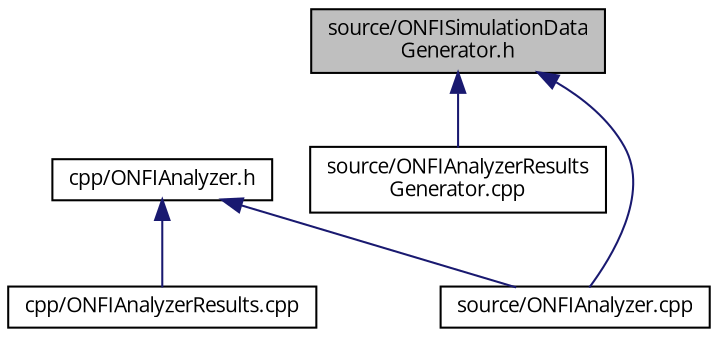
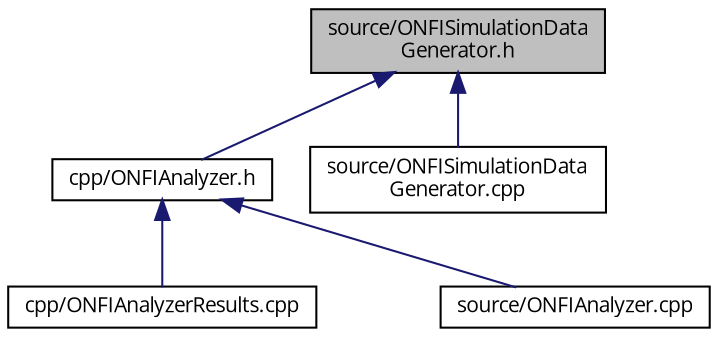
edge "source/ONFIAnalyzer.cpp" -> "source/ONFISimulationData Generator.h": now "cpp/ONFIAnalyzer.h" -> "source/ONFISimulationData Generator.h"
node "source/ONFIAnalyzerResults Generator.cpp": label "source/ONFIAnalyzerResults Generator.cpp" -> "source/ONFISimulationData Generator.cpp"
